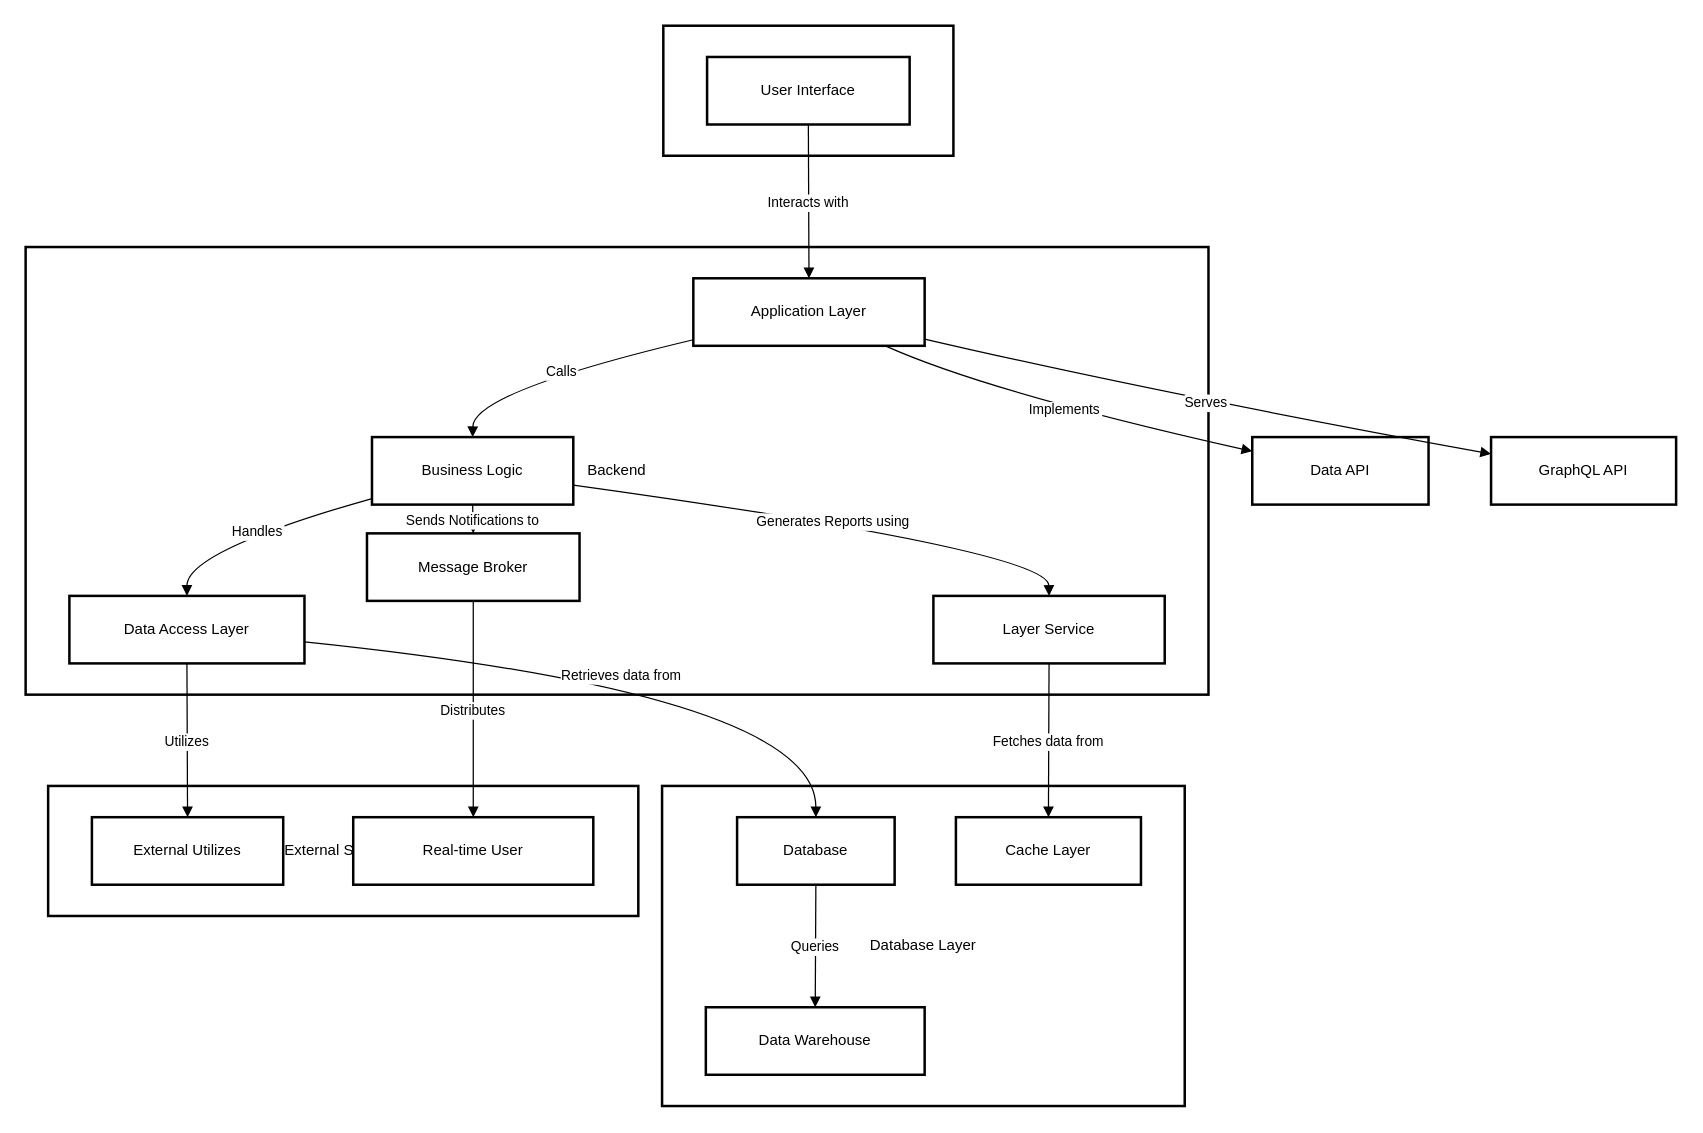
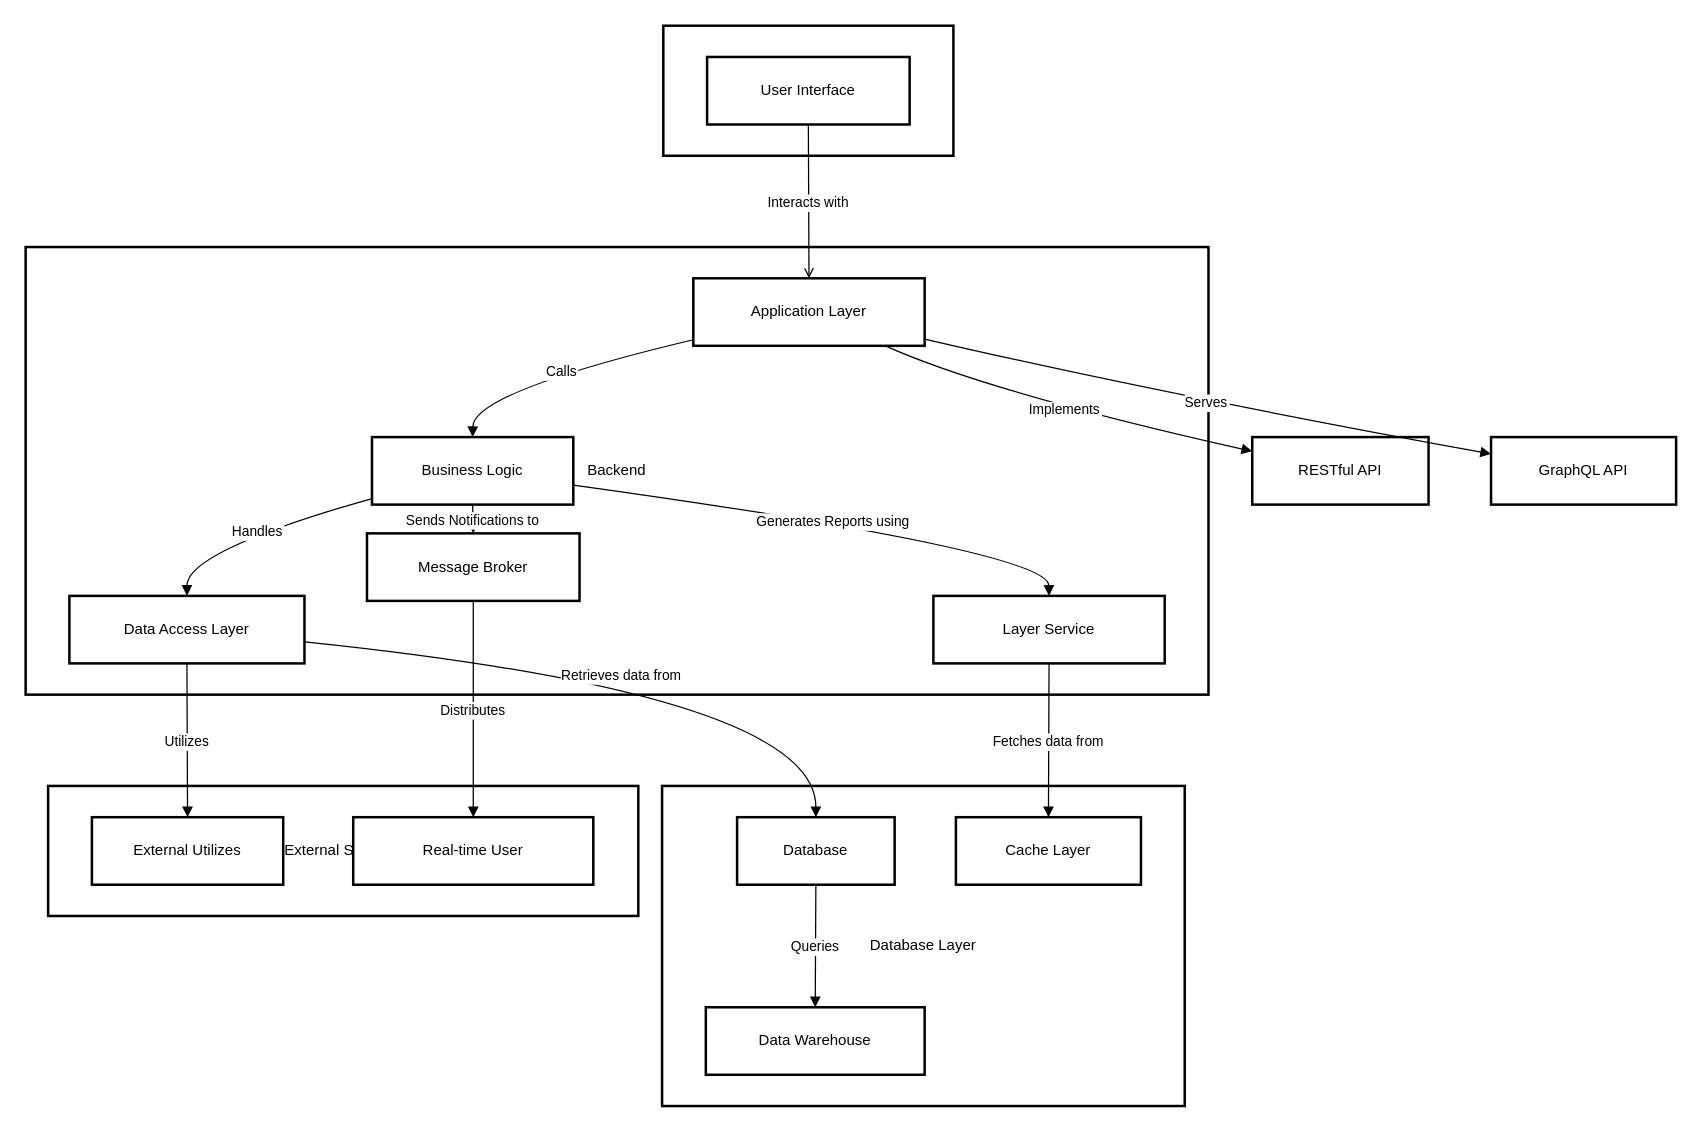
edge "User Interface" -> "Application Layer": arrowhead block -> open
node "Data API": label "Data API" -> "RESTful API"
